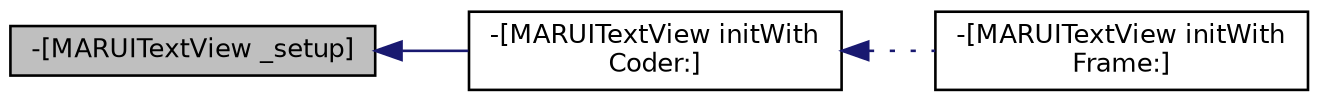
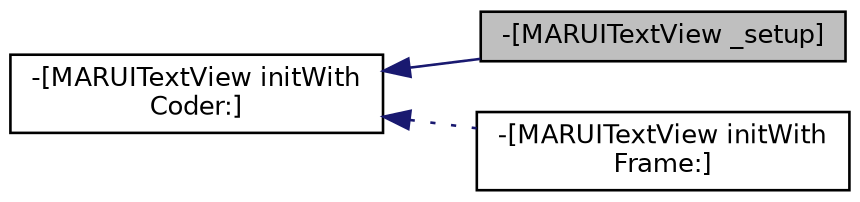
edge "-[MARUITextView initWith Coder:]" -> "-[MARUITextView _setup]": reversed
